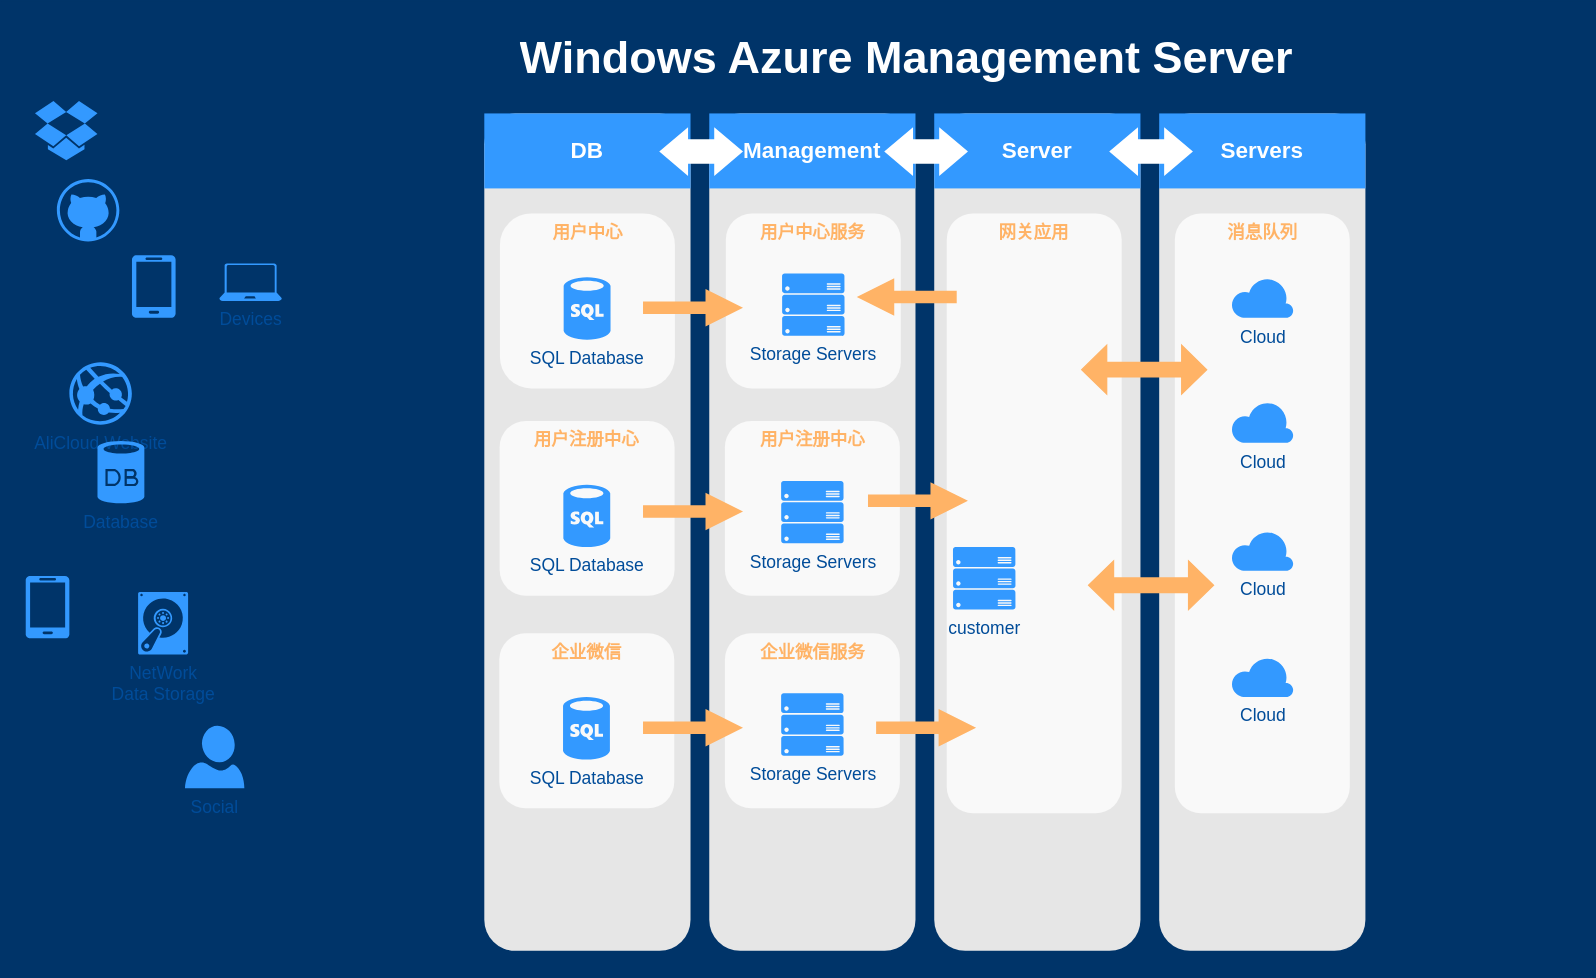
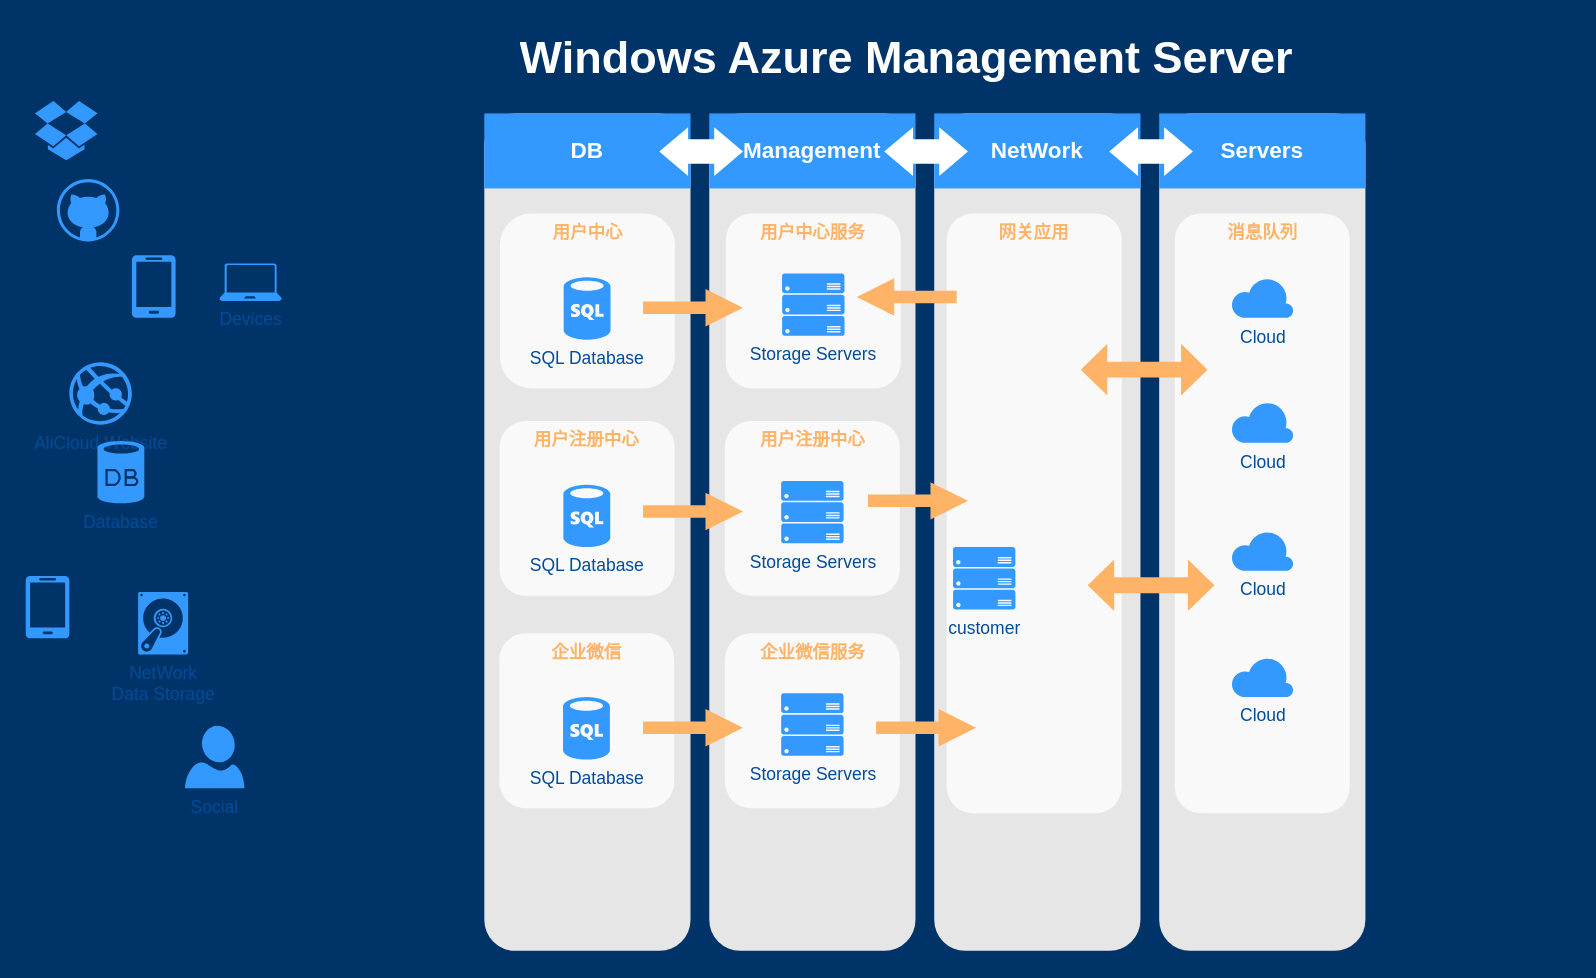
node "Server": label "Server" -> "NetWork"
